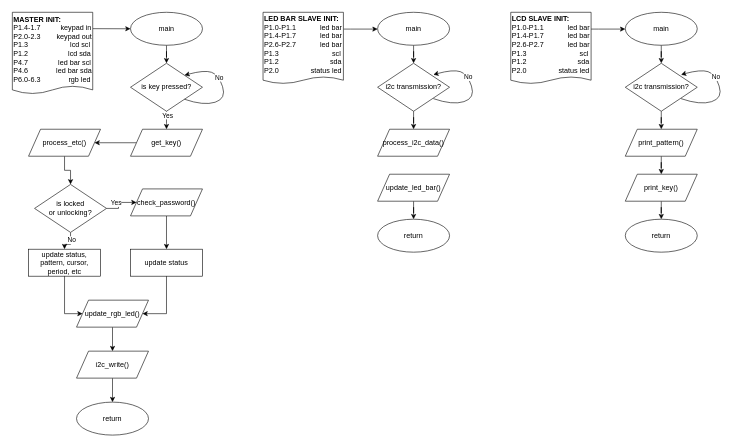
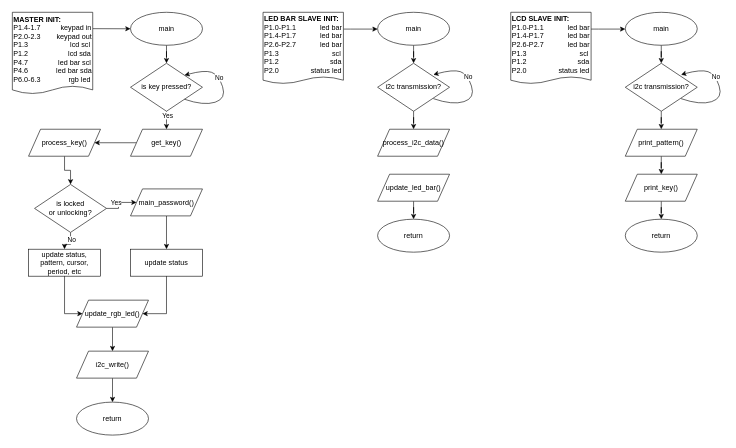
node "process_etc()": label "process_etc()" -> "process_key()"
node "check_password()": label "check_password()" -> "main_password()"
